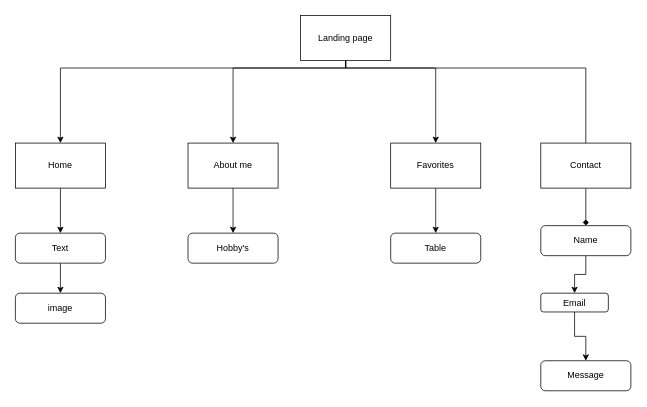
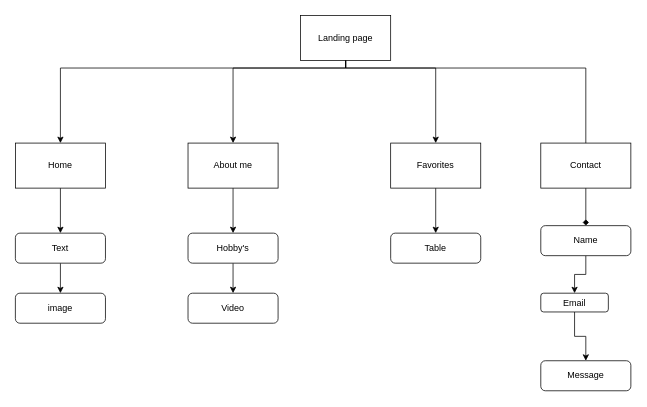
edge "Hobby's" -> "Video": added
node "Video": added
